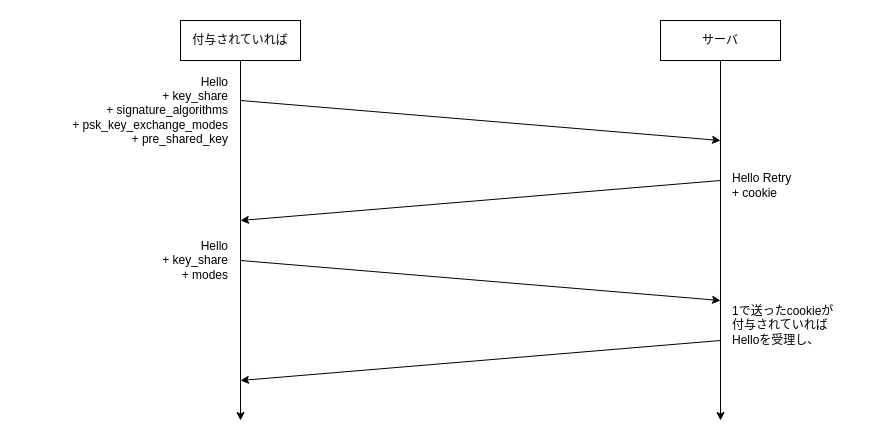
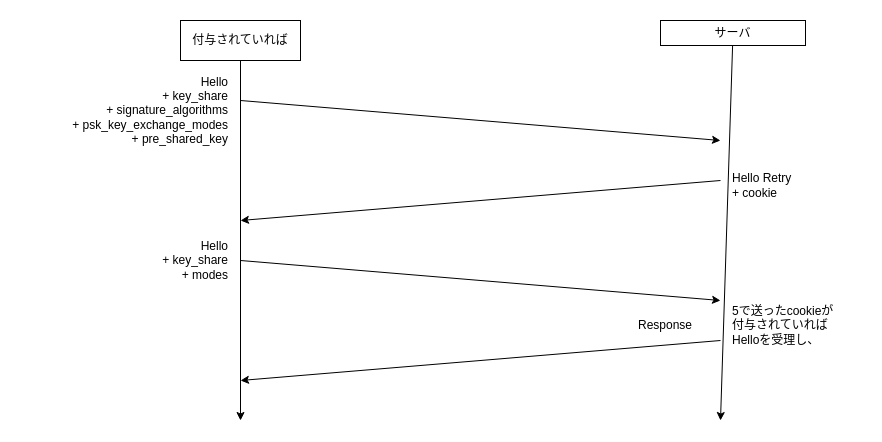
node "サーバ": size 120x40 -> 145x25
node "Response": added
node "1で送ったcookieが 付与されていれば Helloを受理し、": label "1で送ったcookieが 付与されていれば Helloを受理し、" -> "5で送ったcookieが 付与されていれば Helloを受理し、"
